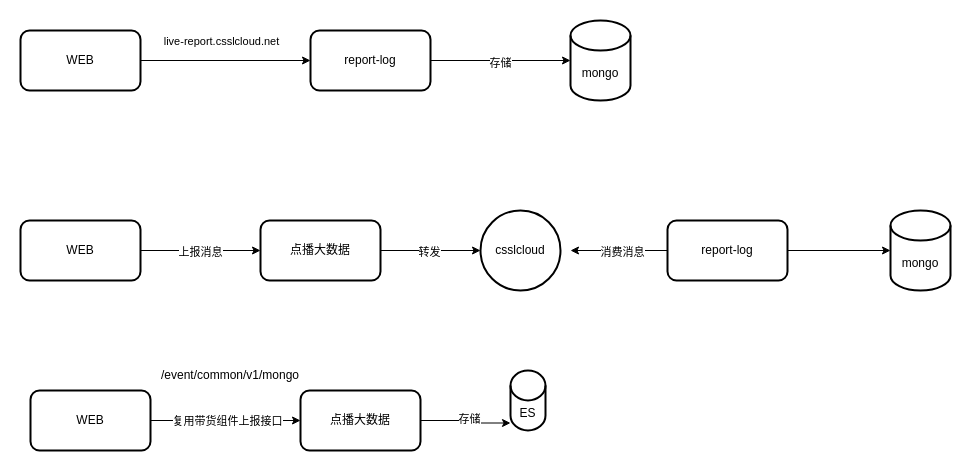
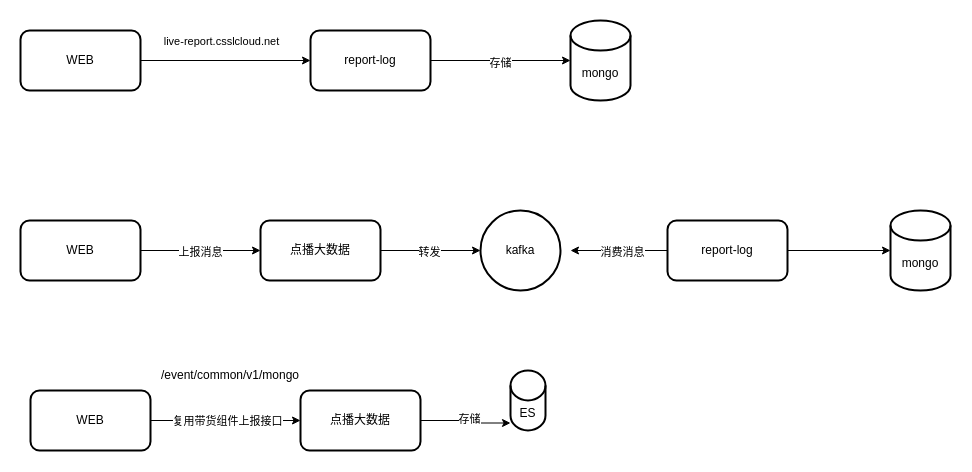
node "csslcloud": label "csslcloud" -> "kafka"
